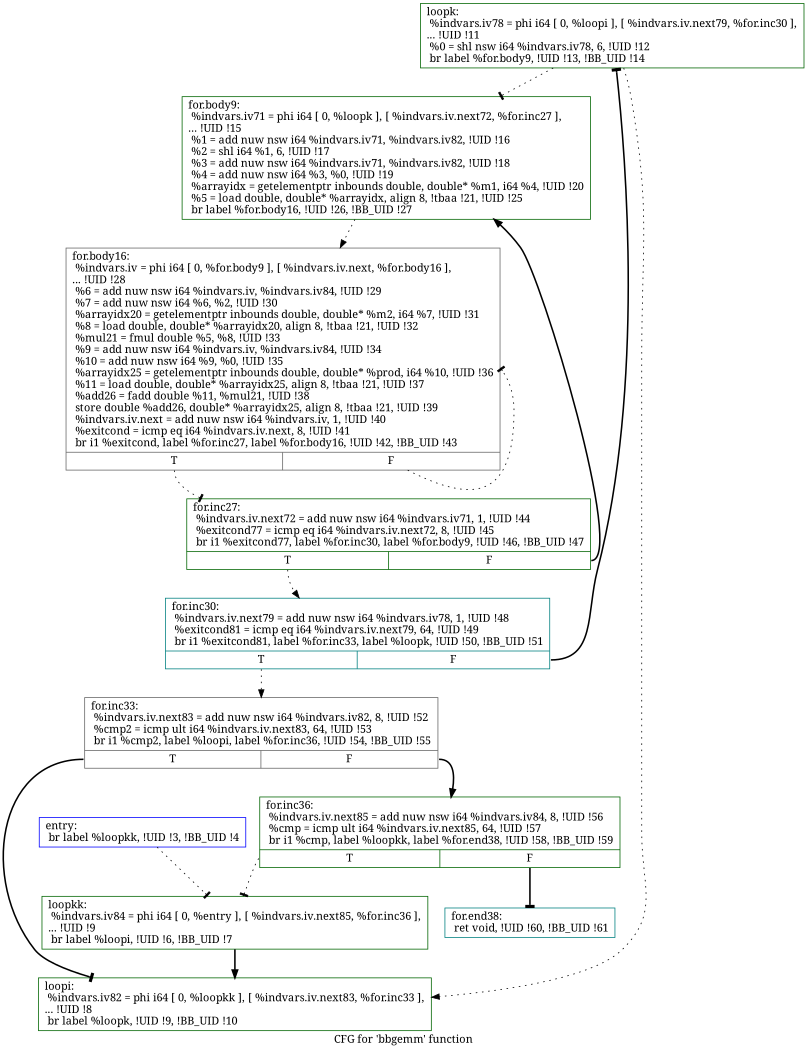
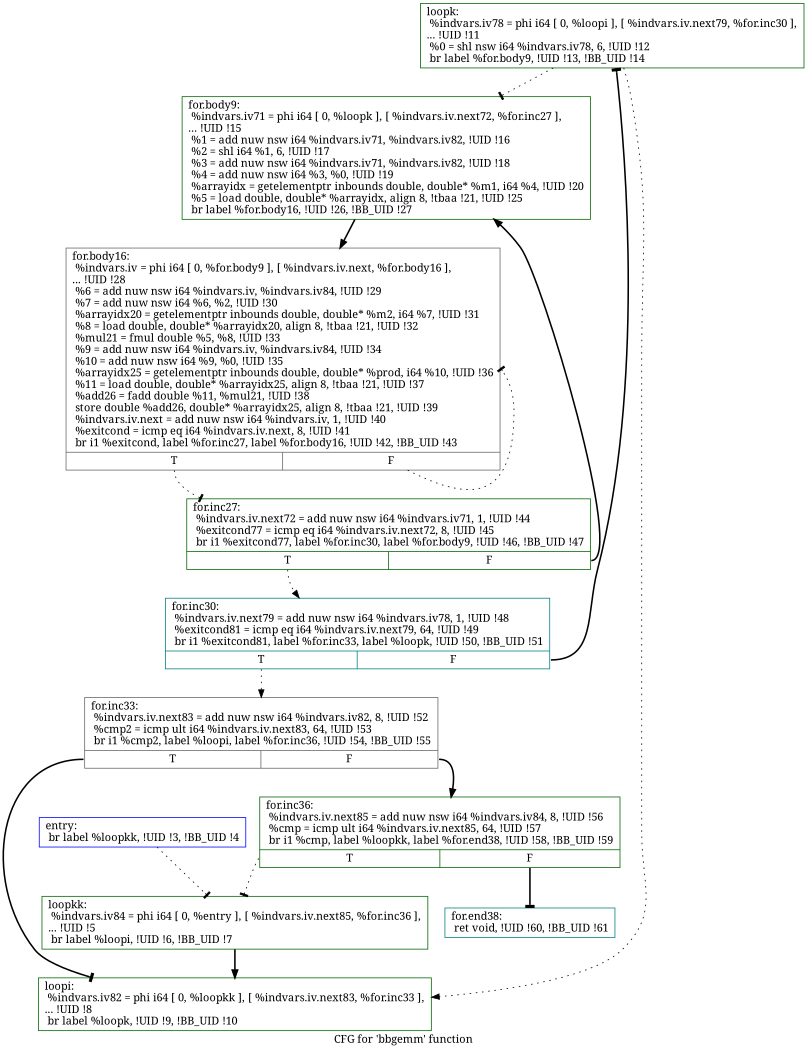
edge "for.body9:" -> "for.body16:": style dotted -> bold
node "loopkk:": text "... !UID !9" -> "... !UID !5"
